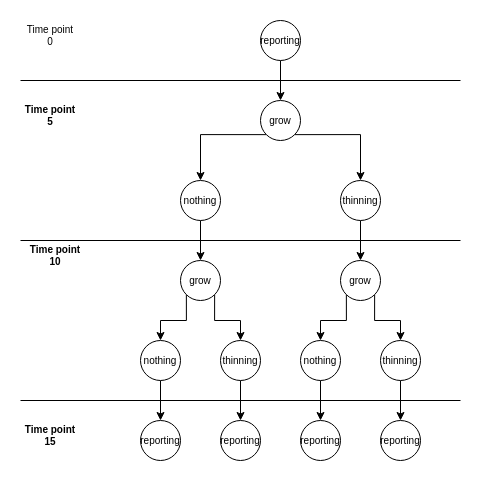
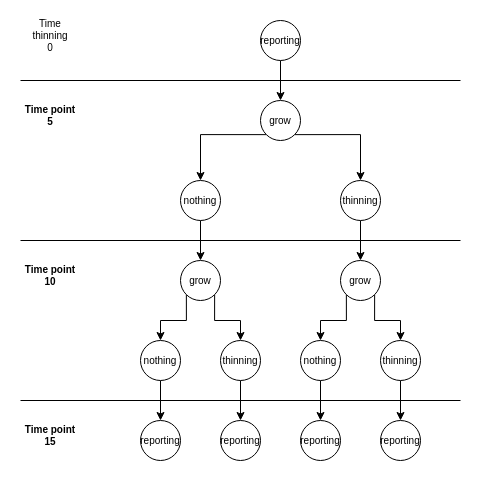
node "Time point 0": label "Time point 0" -> "Time thinning 0"
node "Time point 10": moved (56, 256) -> (51, 276)
